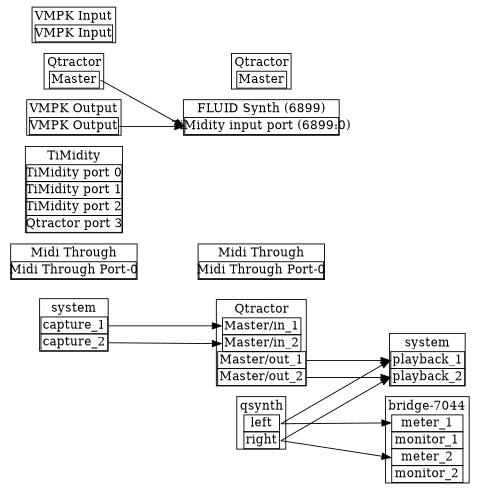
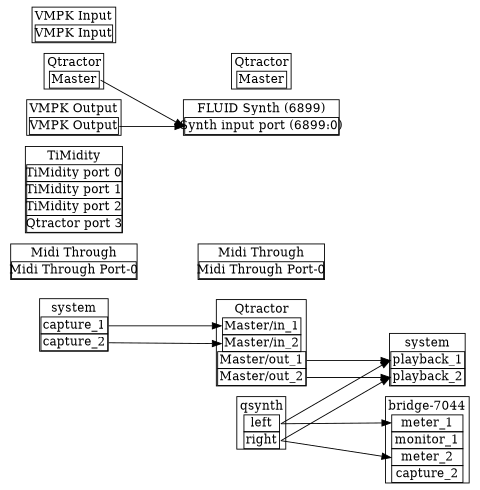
node "FLUID Synth (6899)": text "TiMidity input port (6899:0)" -> "Synth input port (6899:0)"
node "bridge-7044": text "monitor_2" -> "capture_2"
